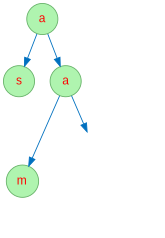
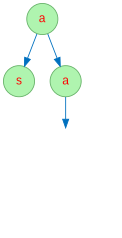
node "m": removed
